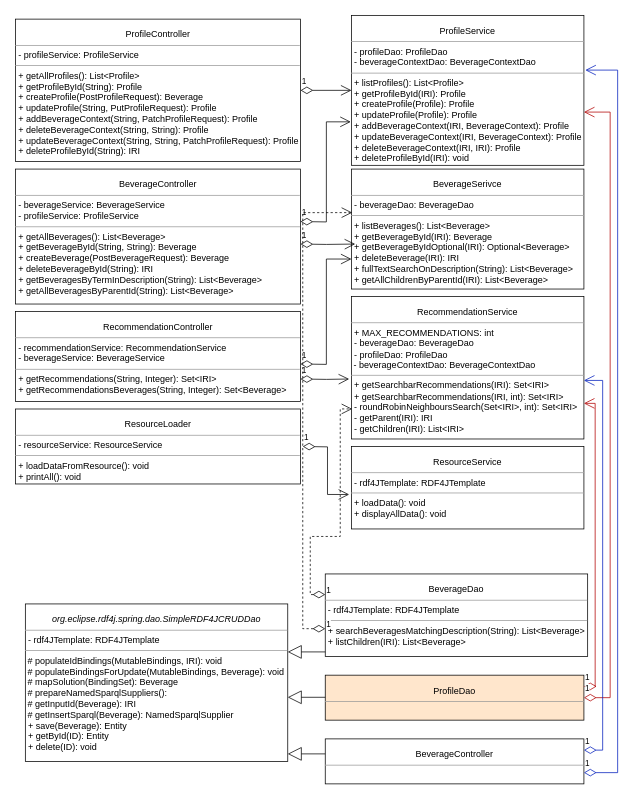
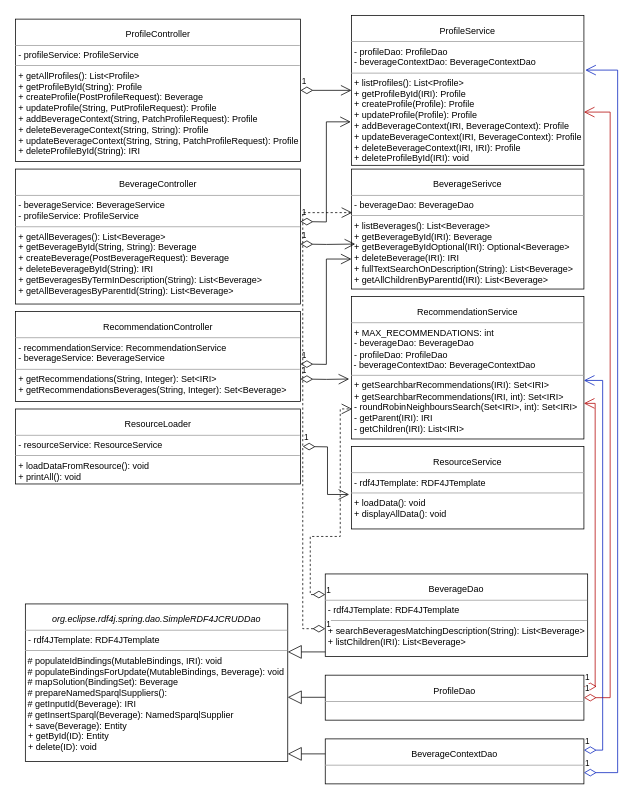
node "ProfileDao": fillcolor #ffe6cc -> #ffffff
node "BeverageController": label "BeverageController" -> "BeverageContextDao"
